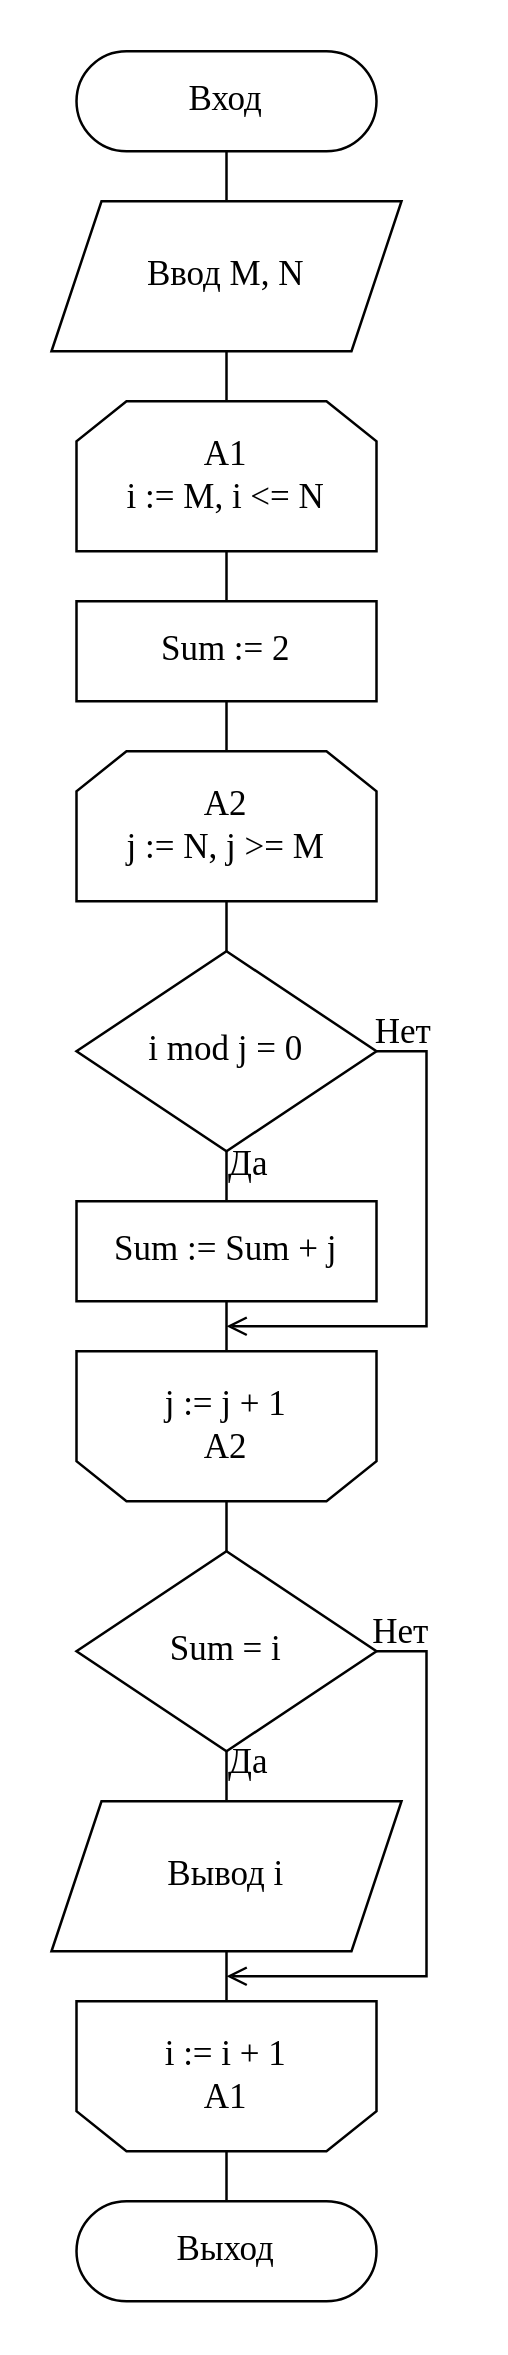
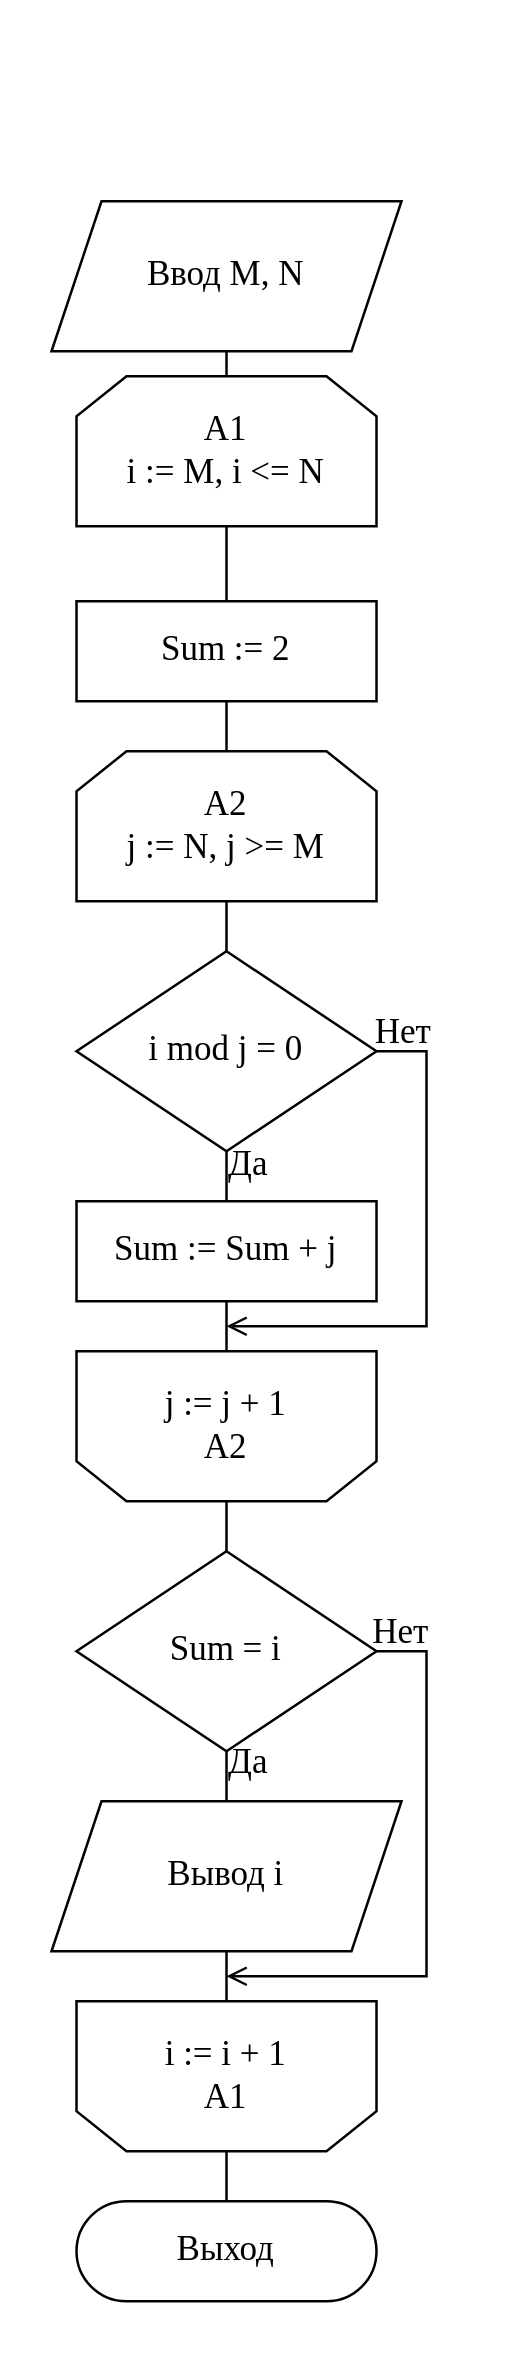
node "Вход": removed
edge "Вход" -- "Ввод M, N": removed
node "A1i := M, i <= N": moved (226, 476) -> (226, 451)
